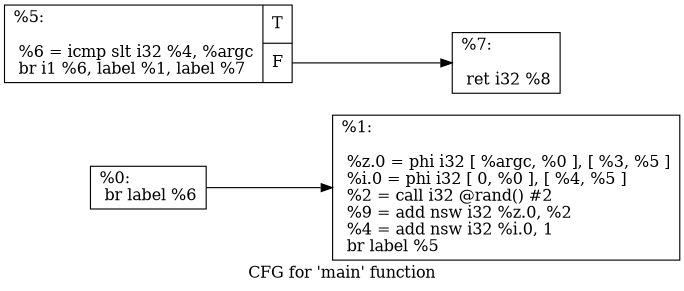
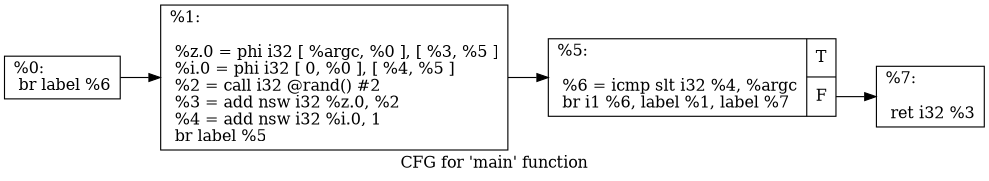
edge "%1:" -> "%5:": added
node "%7:": text "ret i32 %8" -> "ret i32 %3"
node "%1:": text "%9 = add nsw i32 %z.0, %2" -> "%3 = add nsw i32 %z.0, %2"
